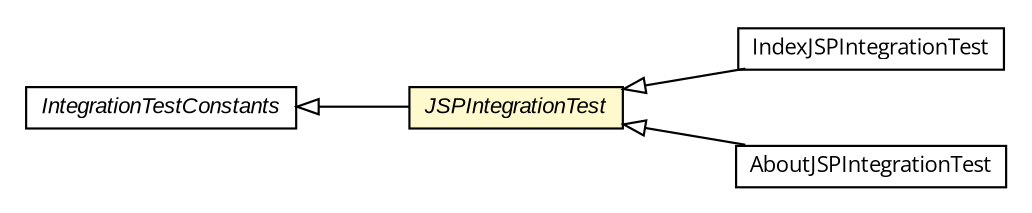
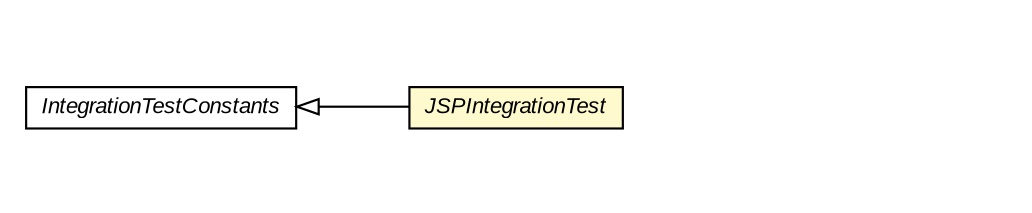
node "IndexJSPIntegrationTest": removed
node "AboutJSPIntegrationTest": removed
